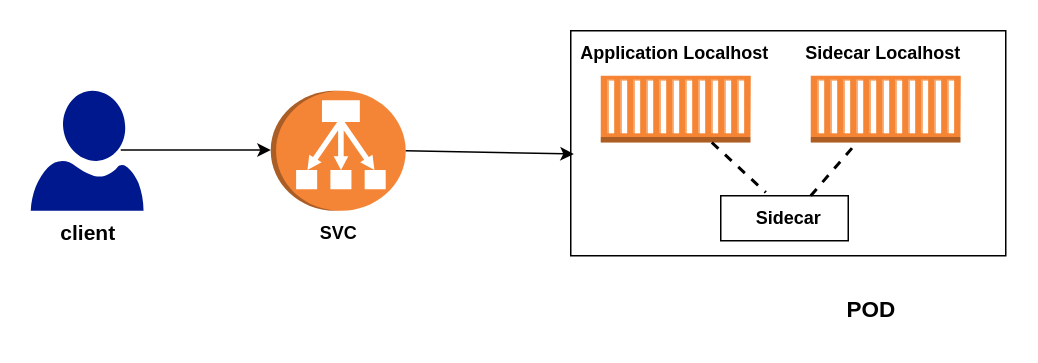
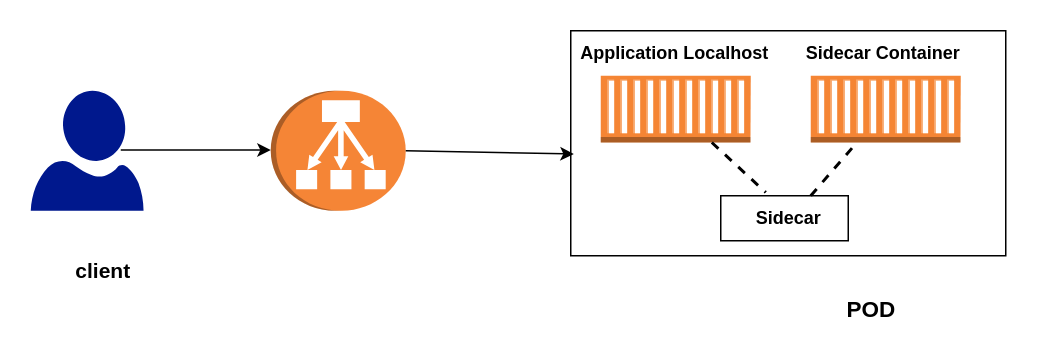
node "Sidecar Localhost": label "Sidecar Localhost" -> "Sidecar Container"
node "client": moved (87, 233) -> (102, 271)
node "SVC": removed
